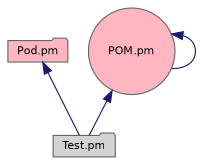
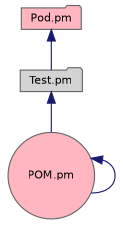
edge "Test.pm" -> "POM.pm": reversed
